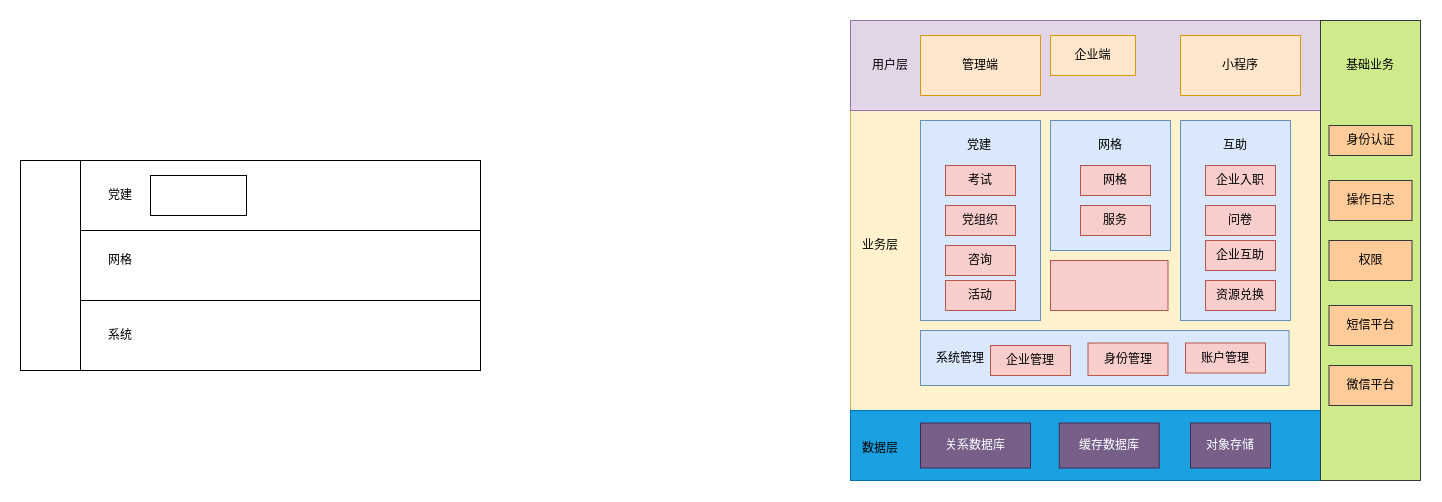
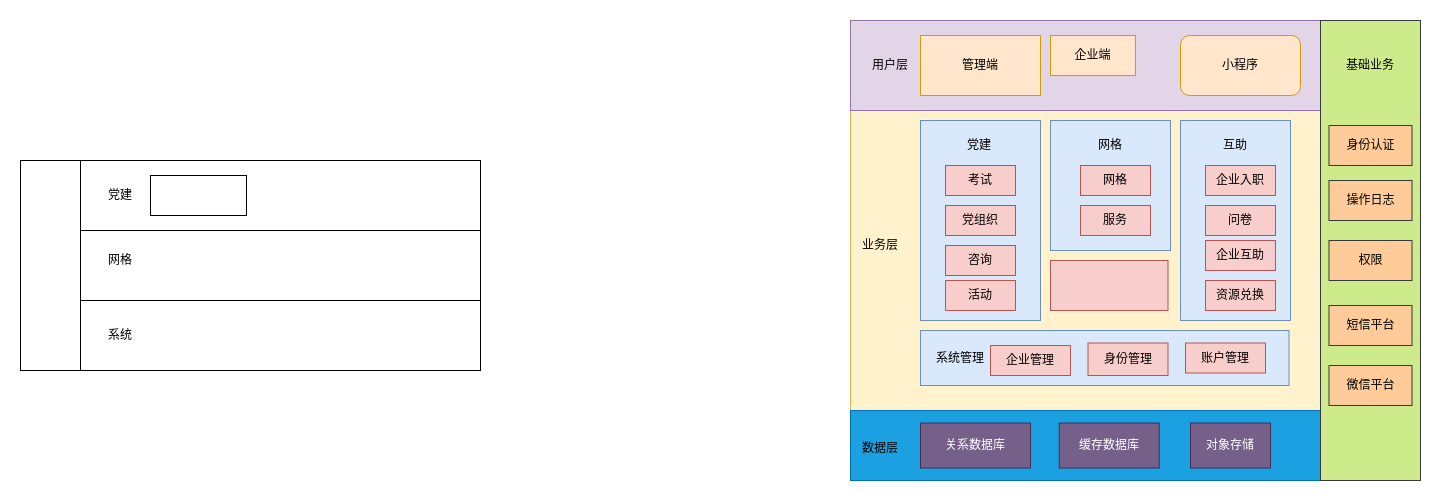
node "小程序": shape rectangle -> rounded rectangle
node "身份认证": size 83x30 -> 83x40
